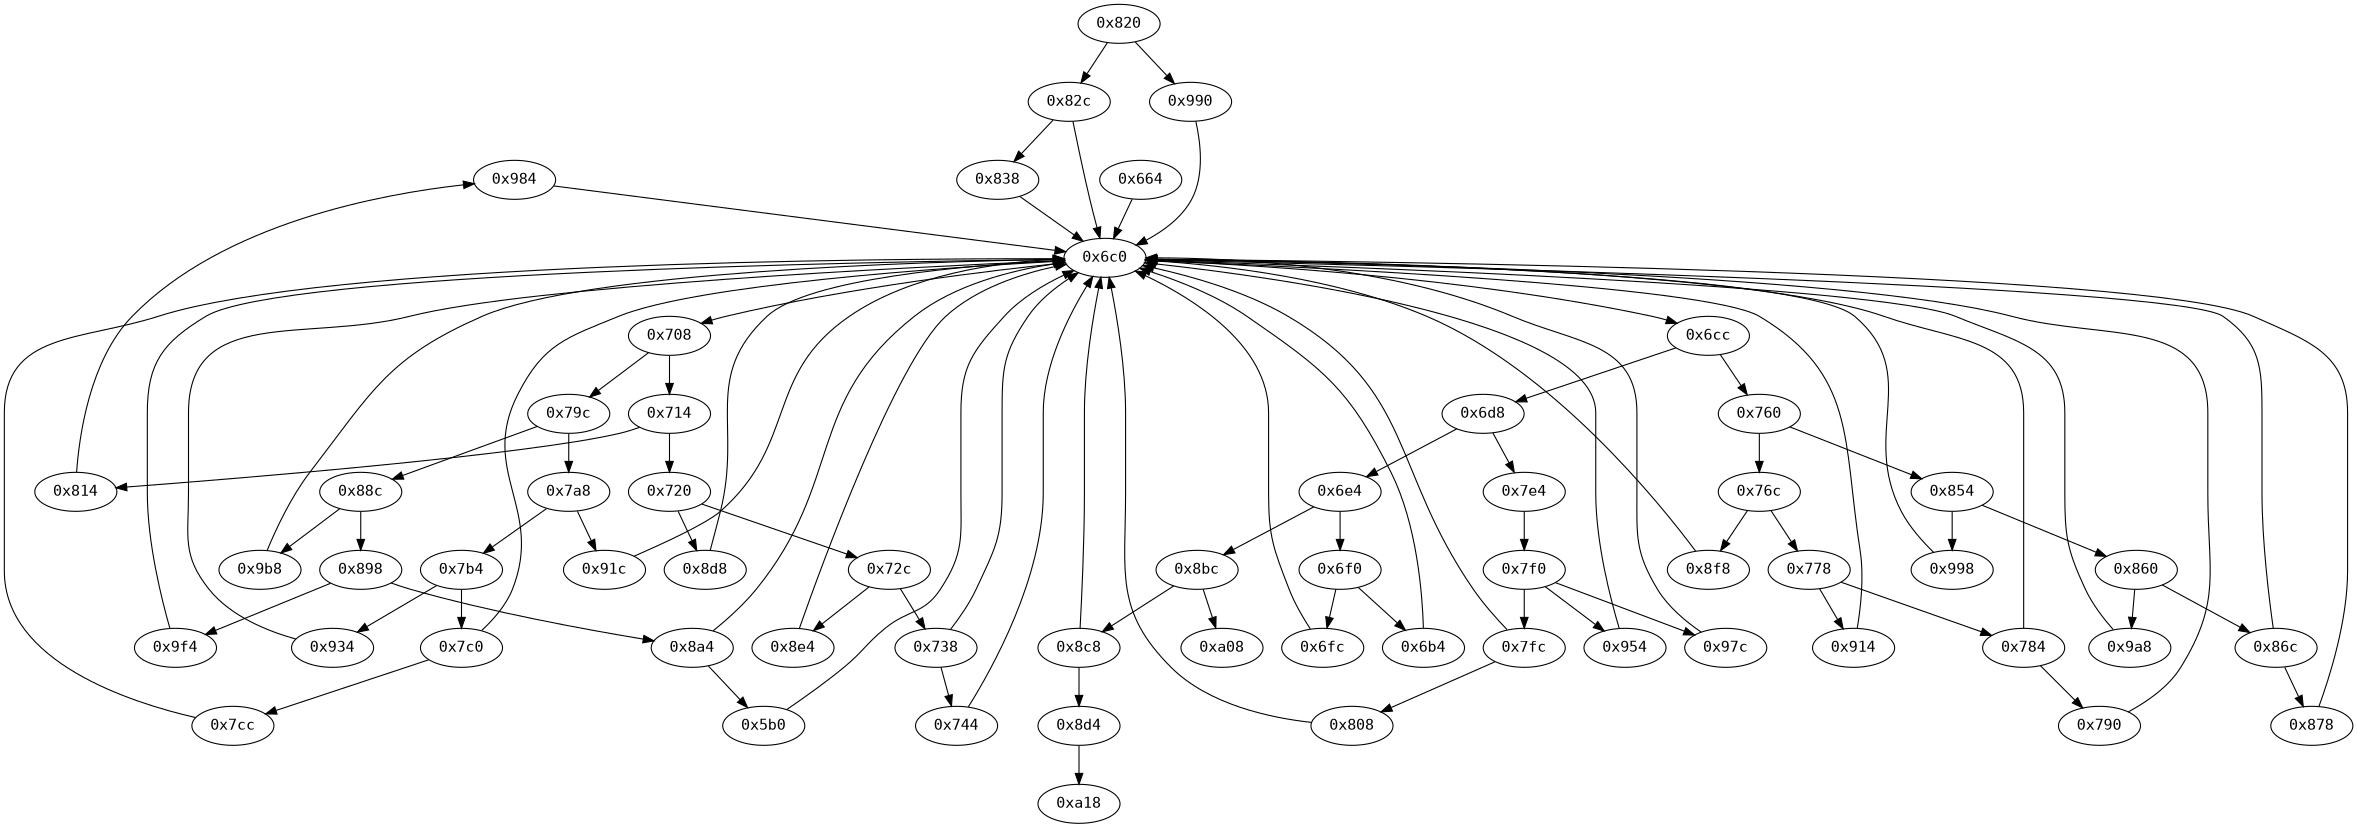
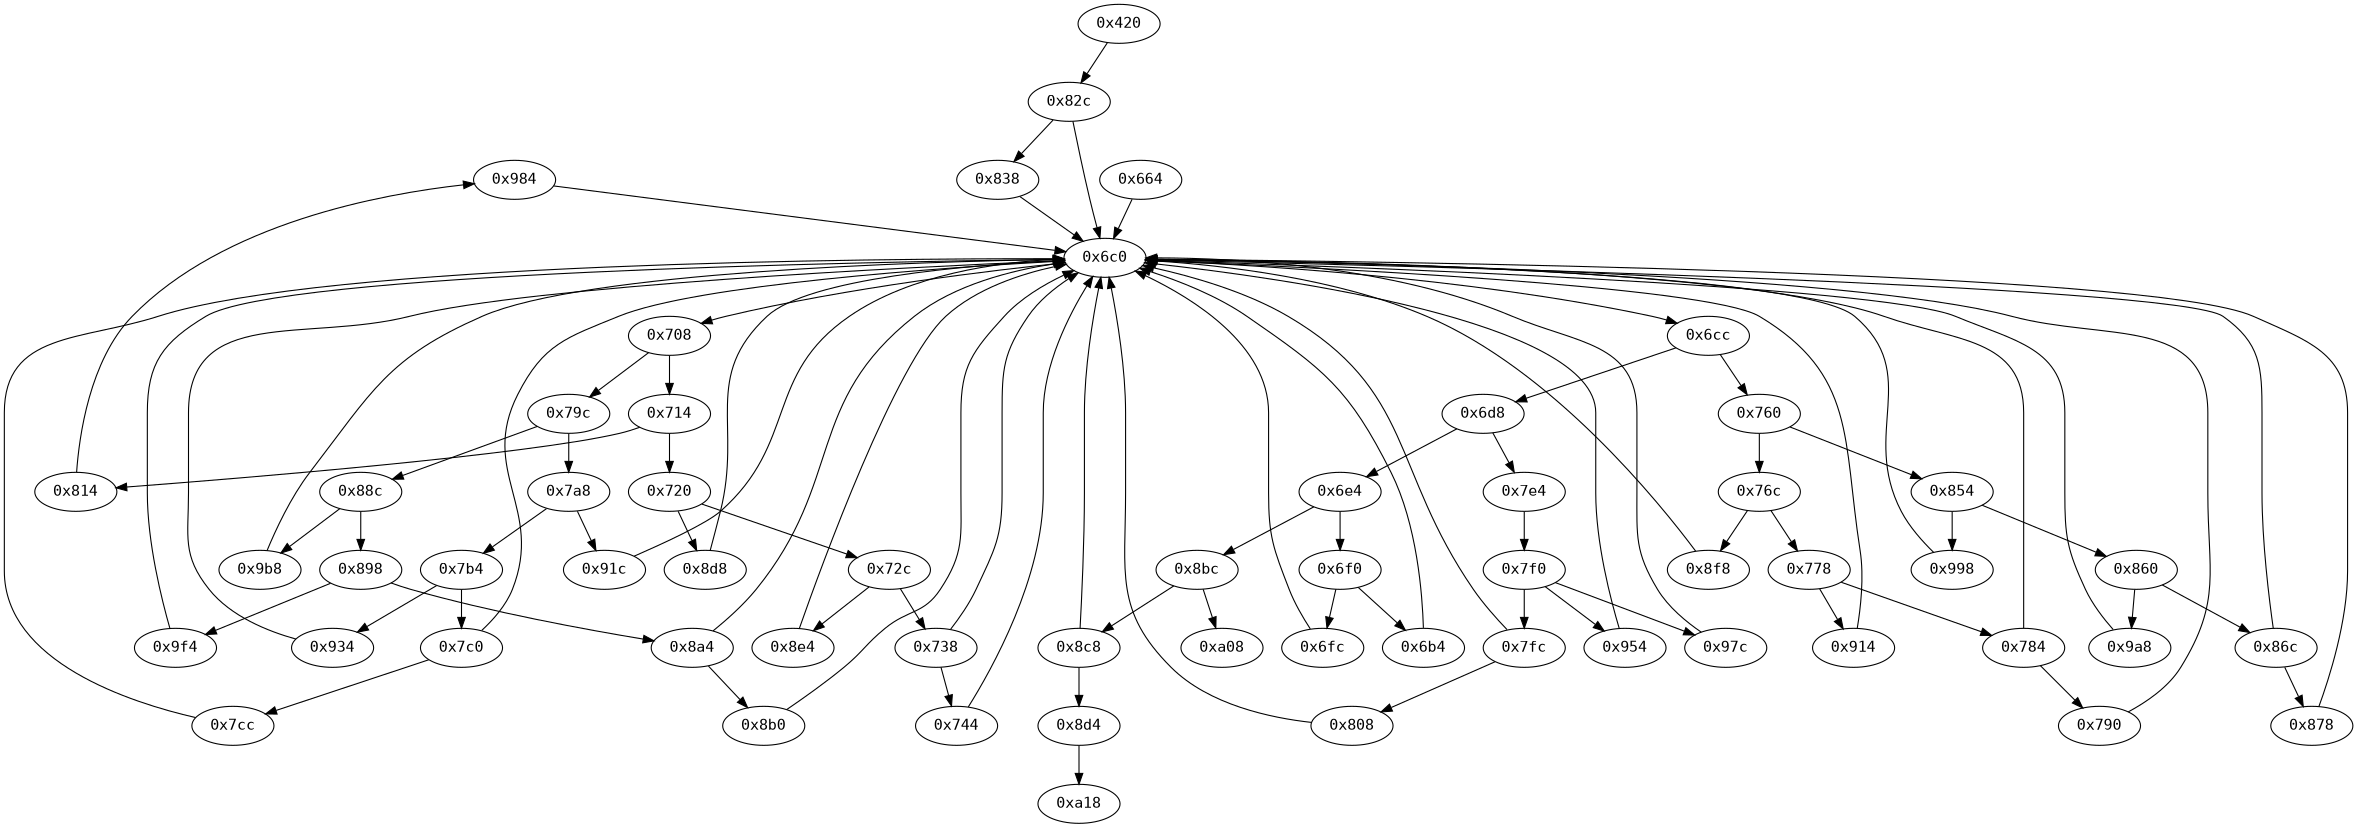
node "0x820": label "0x820" -> "0x420"
node "0x990": removed
node "0x5b0": label "0x5b0" -> "0x8b0"
